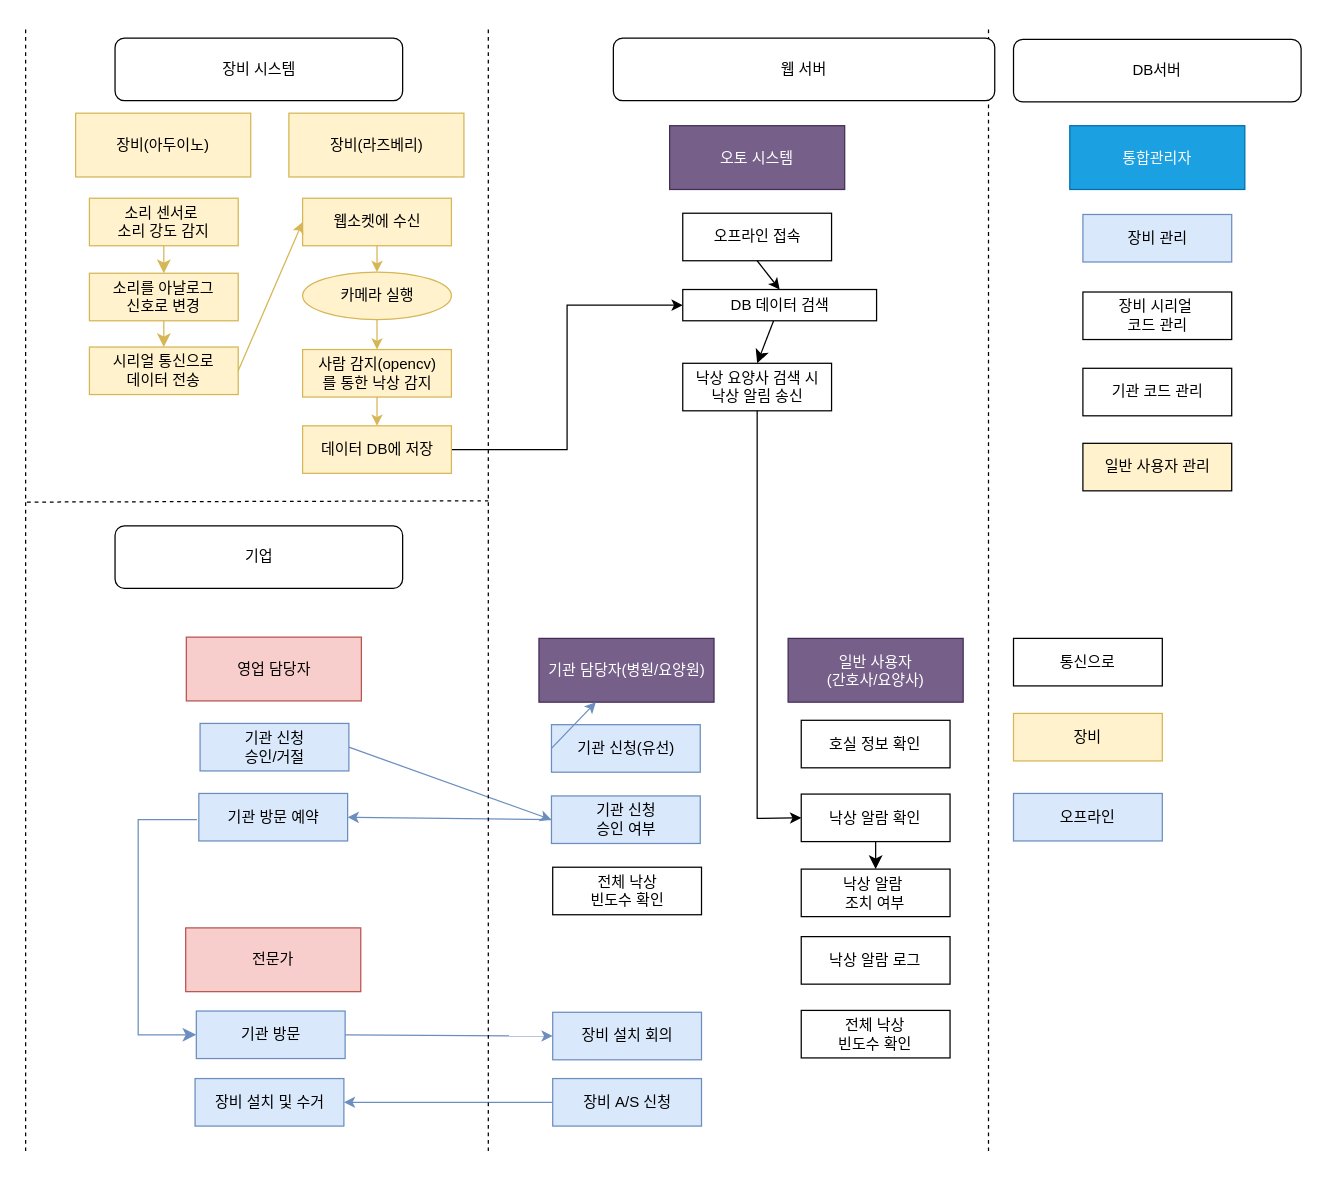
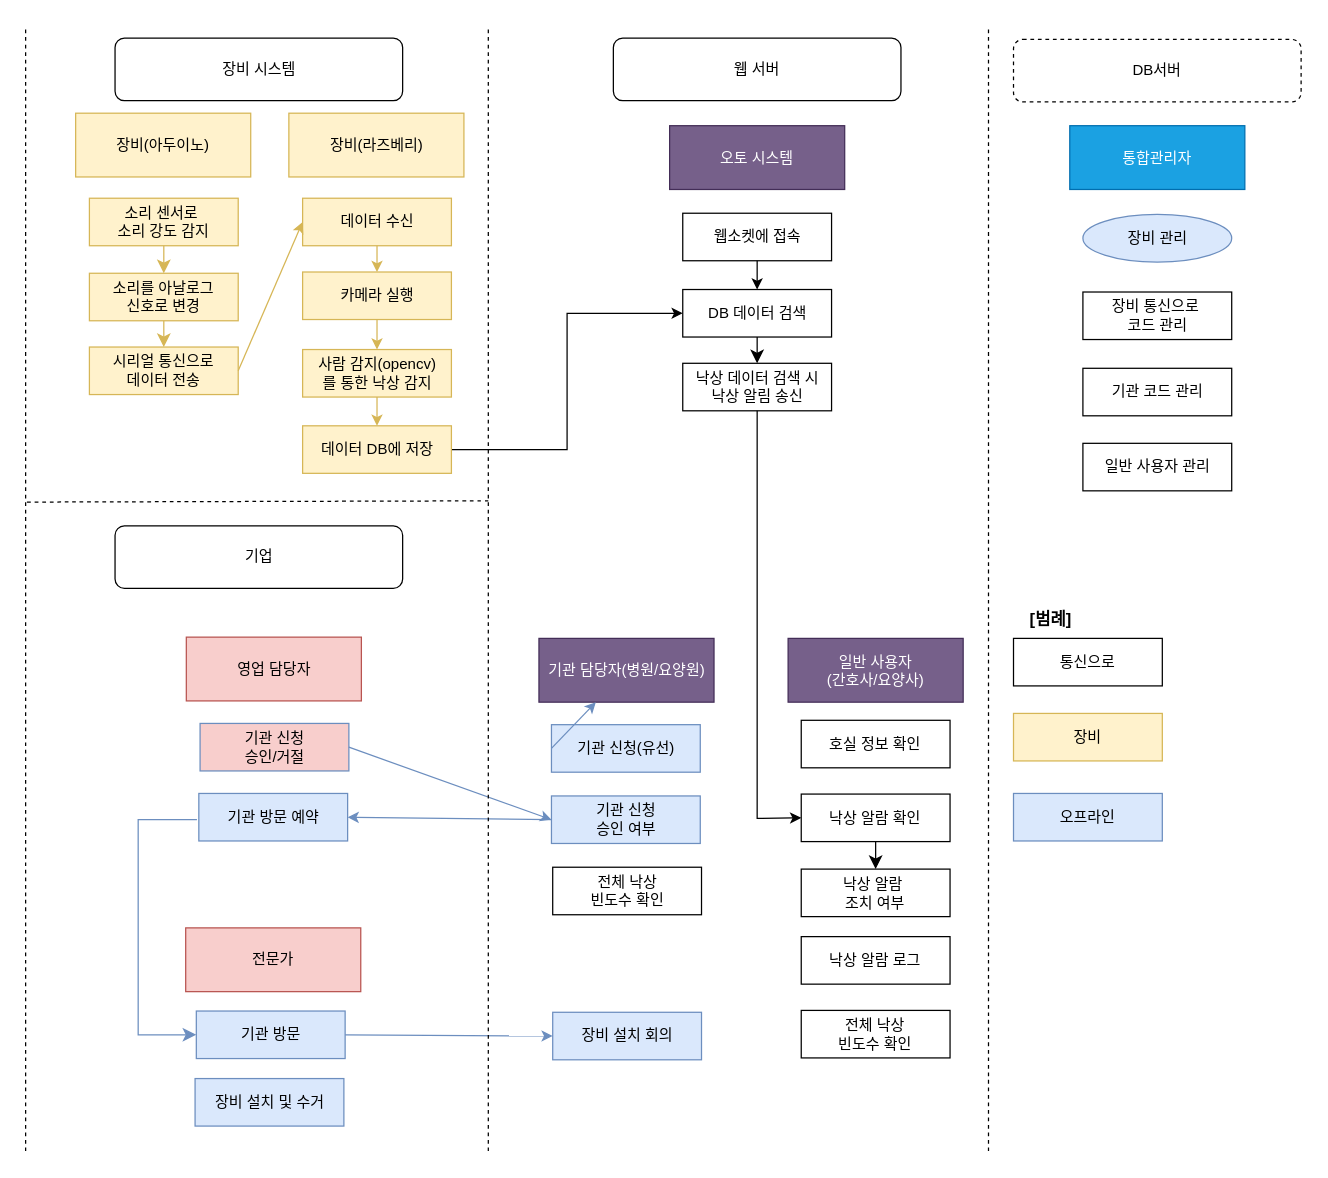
node "웹 서버": size 381x63 -> 288x63
node "DB서버": style solid -> dashed
node "웹소켓에 수신": label "웹소켓에 수신" -> "데이터 수신"
node "오프라인 접속": label "오프라인 접속" -> "웹소켓에 접속"
node "장비 관리": shape rectangle -> ellipse
node "카메라 실행": shape ellipse -> rectangle
node "DB 데이터 검색": size 194x31 -> 149x48
node "장비 시리얼 코드 관리": label "장비 시리얼 코드 관리" -> "장비 통신으로 코드 관리"
node "낙상 요양사 검색 시 낙상 알림 송신": label "낙상 요양사 검색 시 낙상 알림 송신" -> "낙상 데이터 검색 시 낙상 알림 송신"
node "일반 사용자 관리": fillcolor #fff2cc -> #ffffff
node "[범례]": added
node "기관 신청 승인/거절": fillcolor #dae8fc -> #f8cecc
edge "장비 A/S 신청" -> "장비 설치 및 수거": removed
node "장비 A/S 신청": removed
